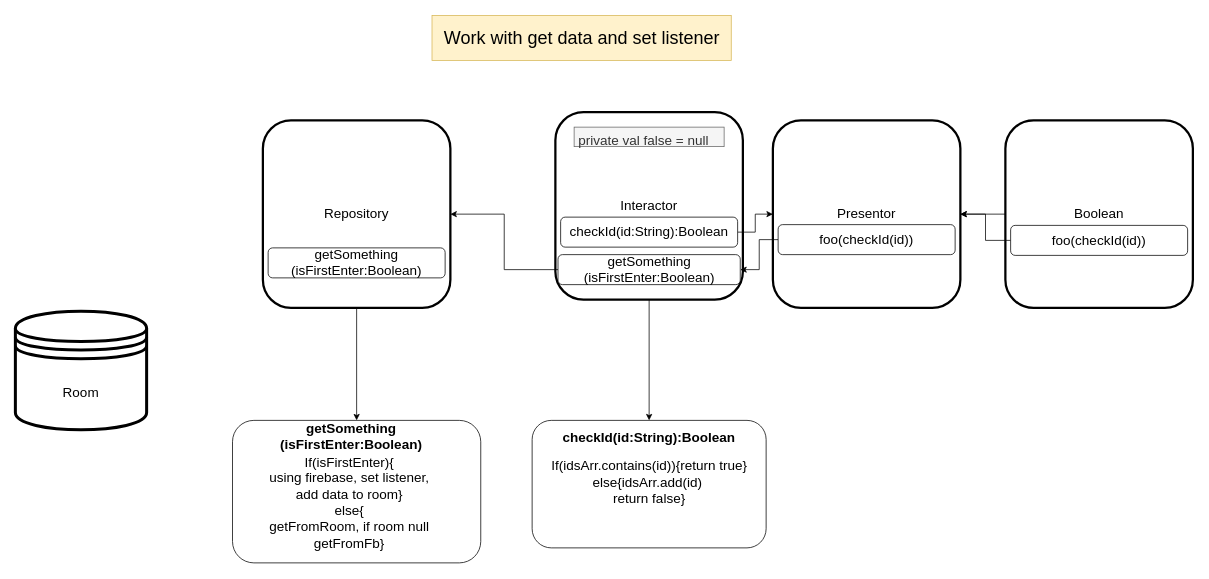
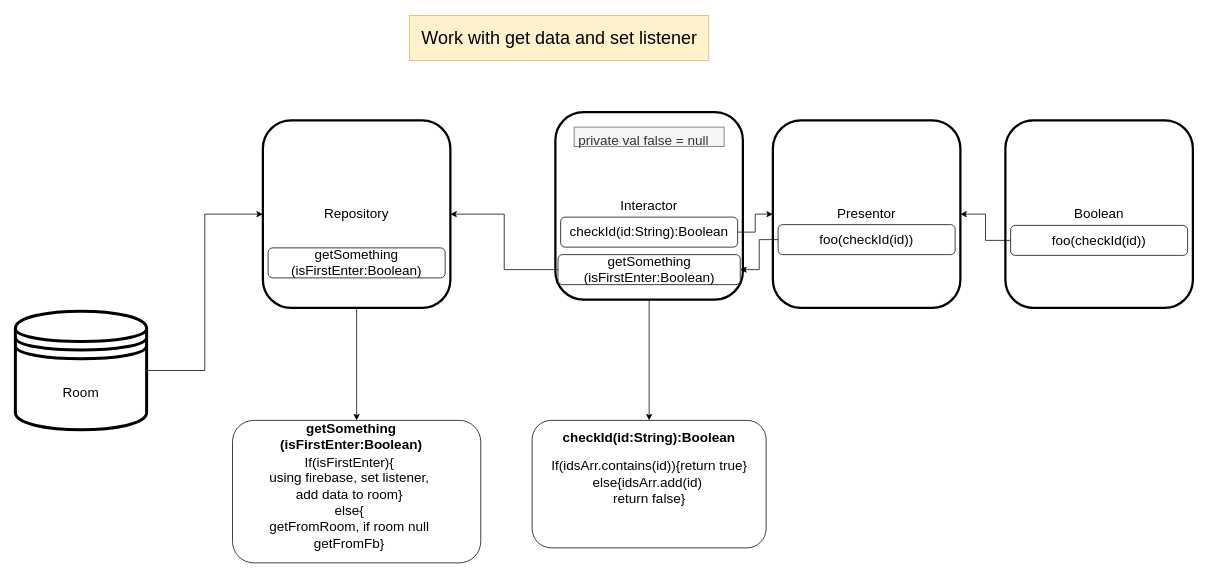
node "Work with get data and set listener": moved (582, 38) -> (559, 38)
edge "Boolean" -> "Presentor": removed
edge "Room" -> "Repository": added
